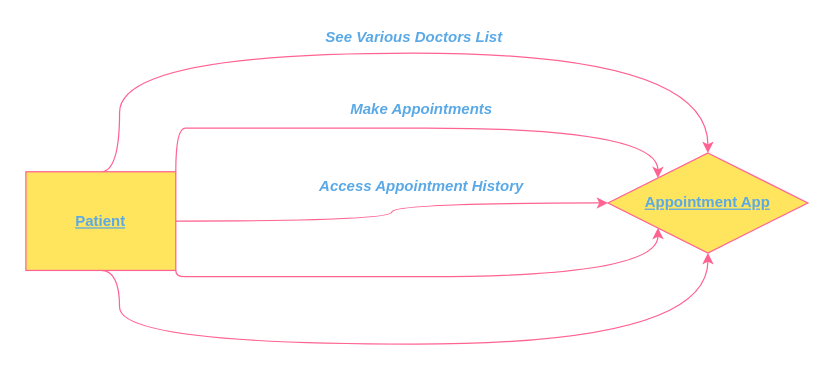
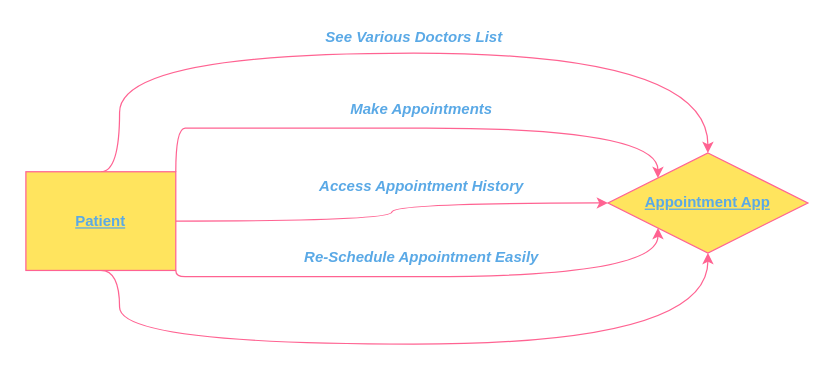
node "Re-Schedule Appointment Easily": added
